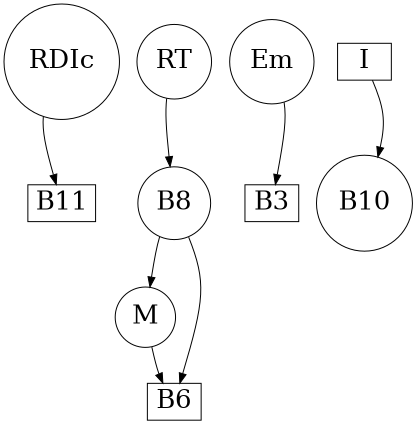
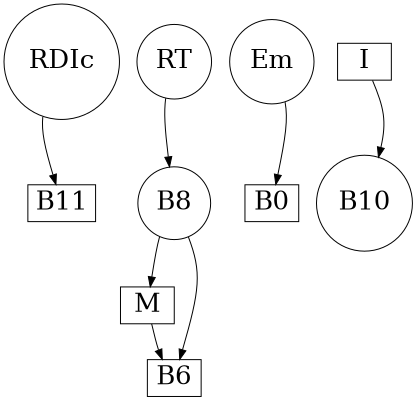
node "B3": label "B3" -> "B0"
node "M": shape circle -> box
